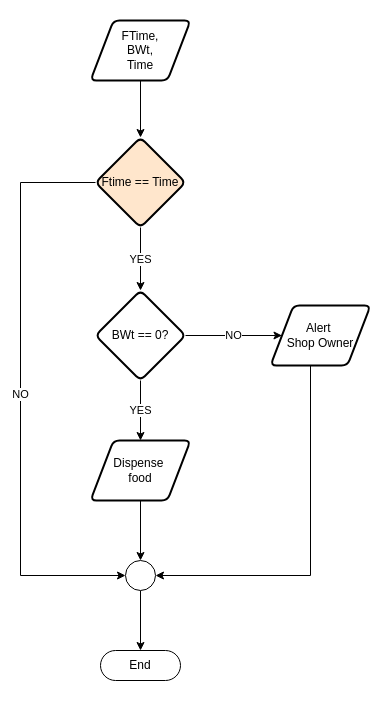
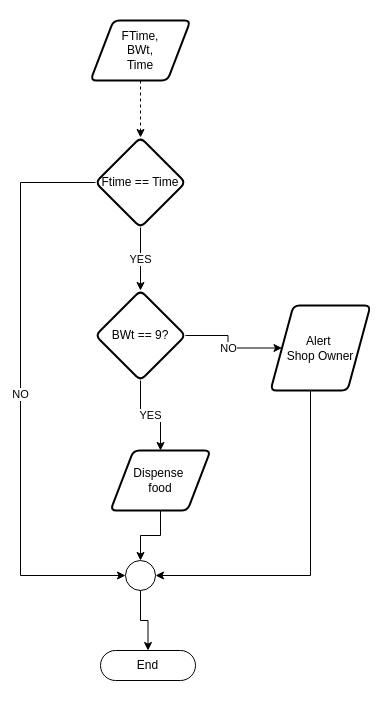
edge "FTime, BWt, Time" -> "Ftime == Time": style solid -> dashed
node "Ftime == Time": fillcolor #ffe6cc -> #ffffff
node "BWt == 0?": label "BWt == 0?" -> "BWt == 9?"
node "Alert Shop Owner": size 100x60 -> 100x85
node "Dispense food": moved (141, 471) -> (161, 481)
node "End": size 80x30 -> 95x30
